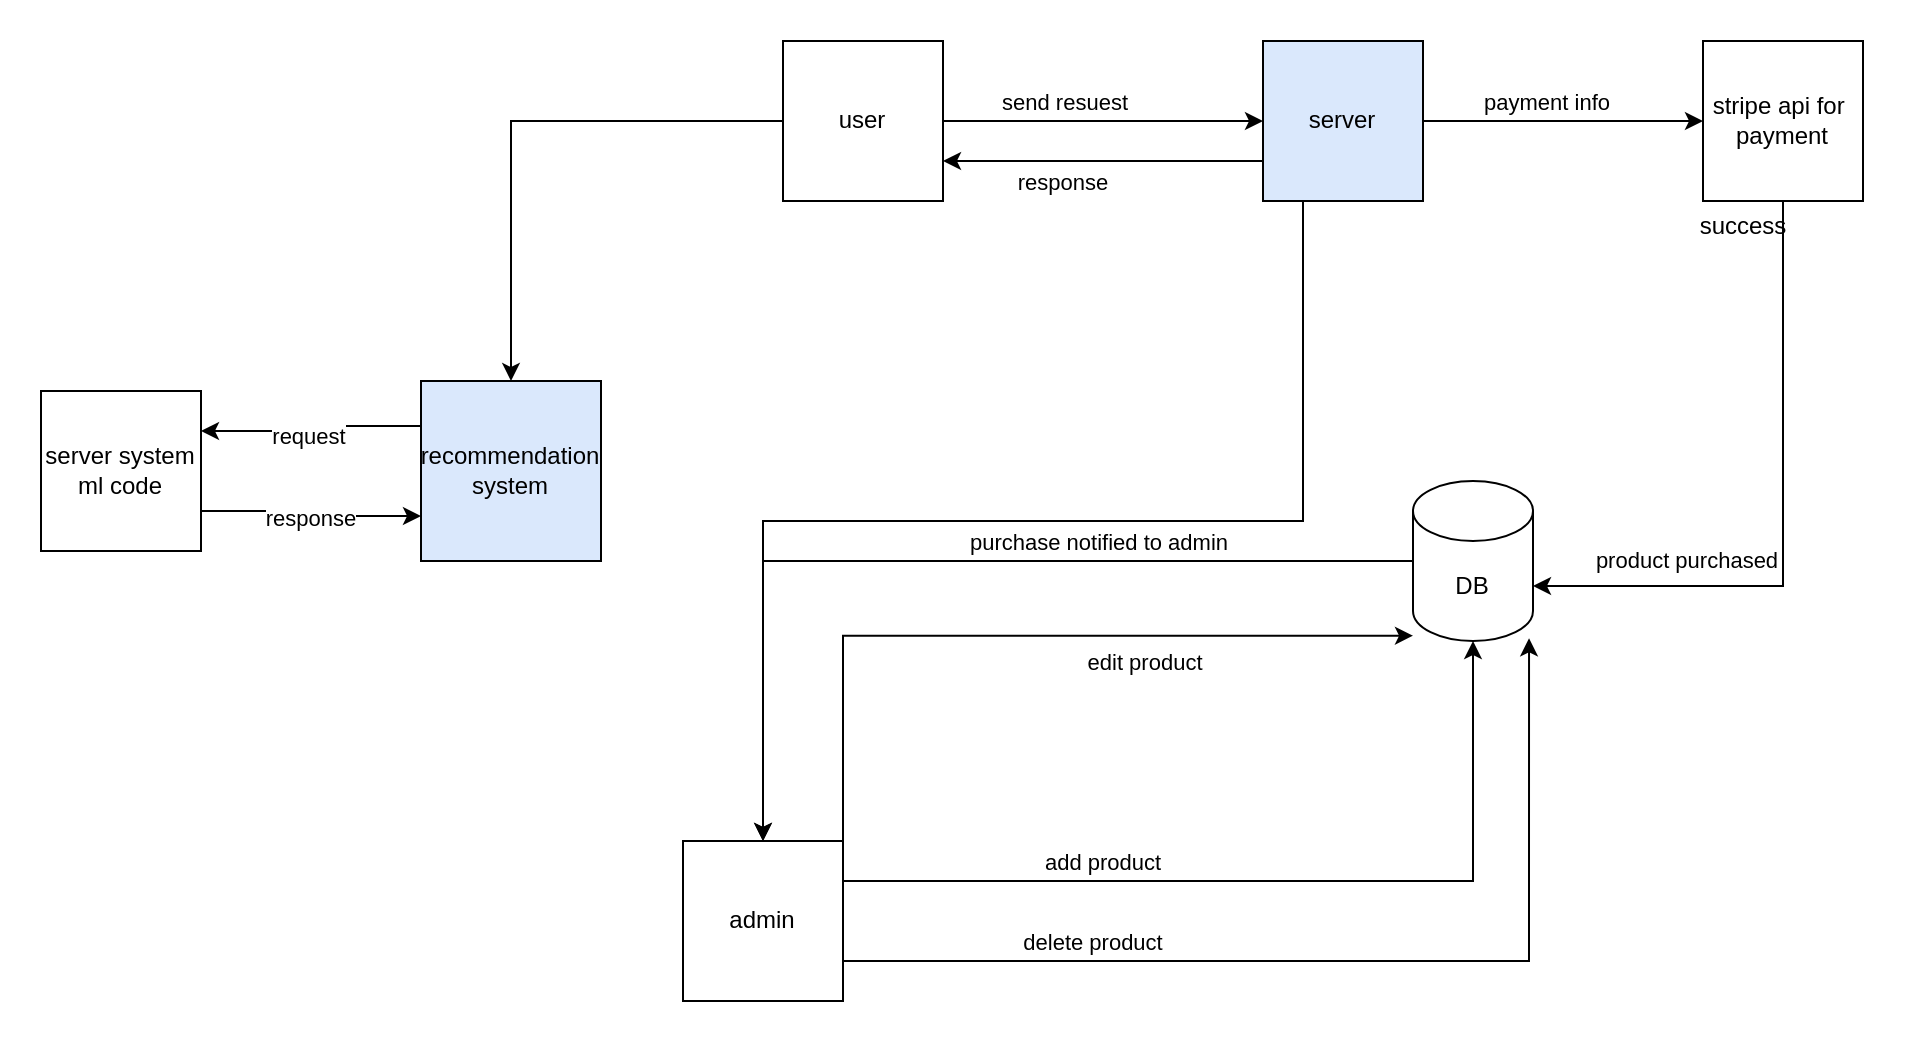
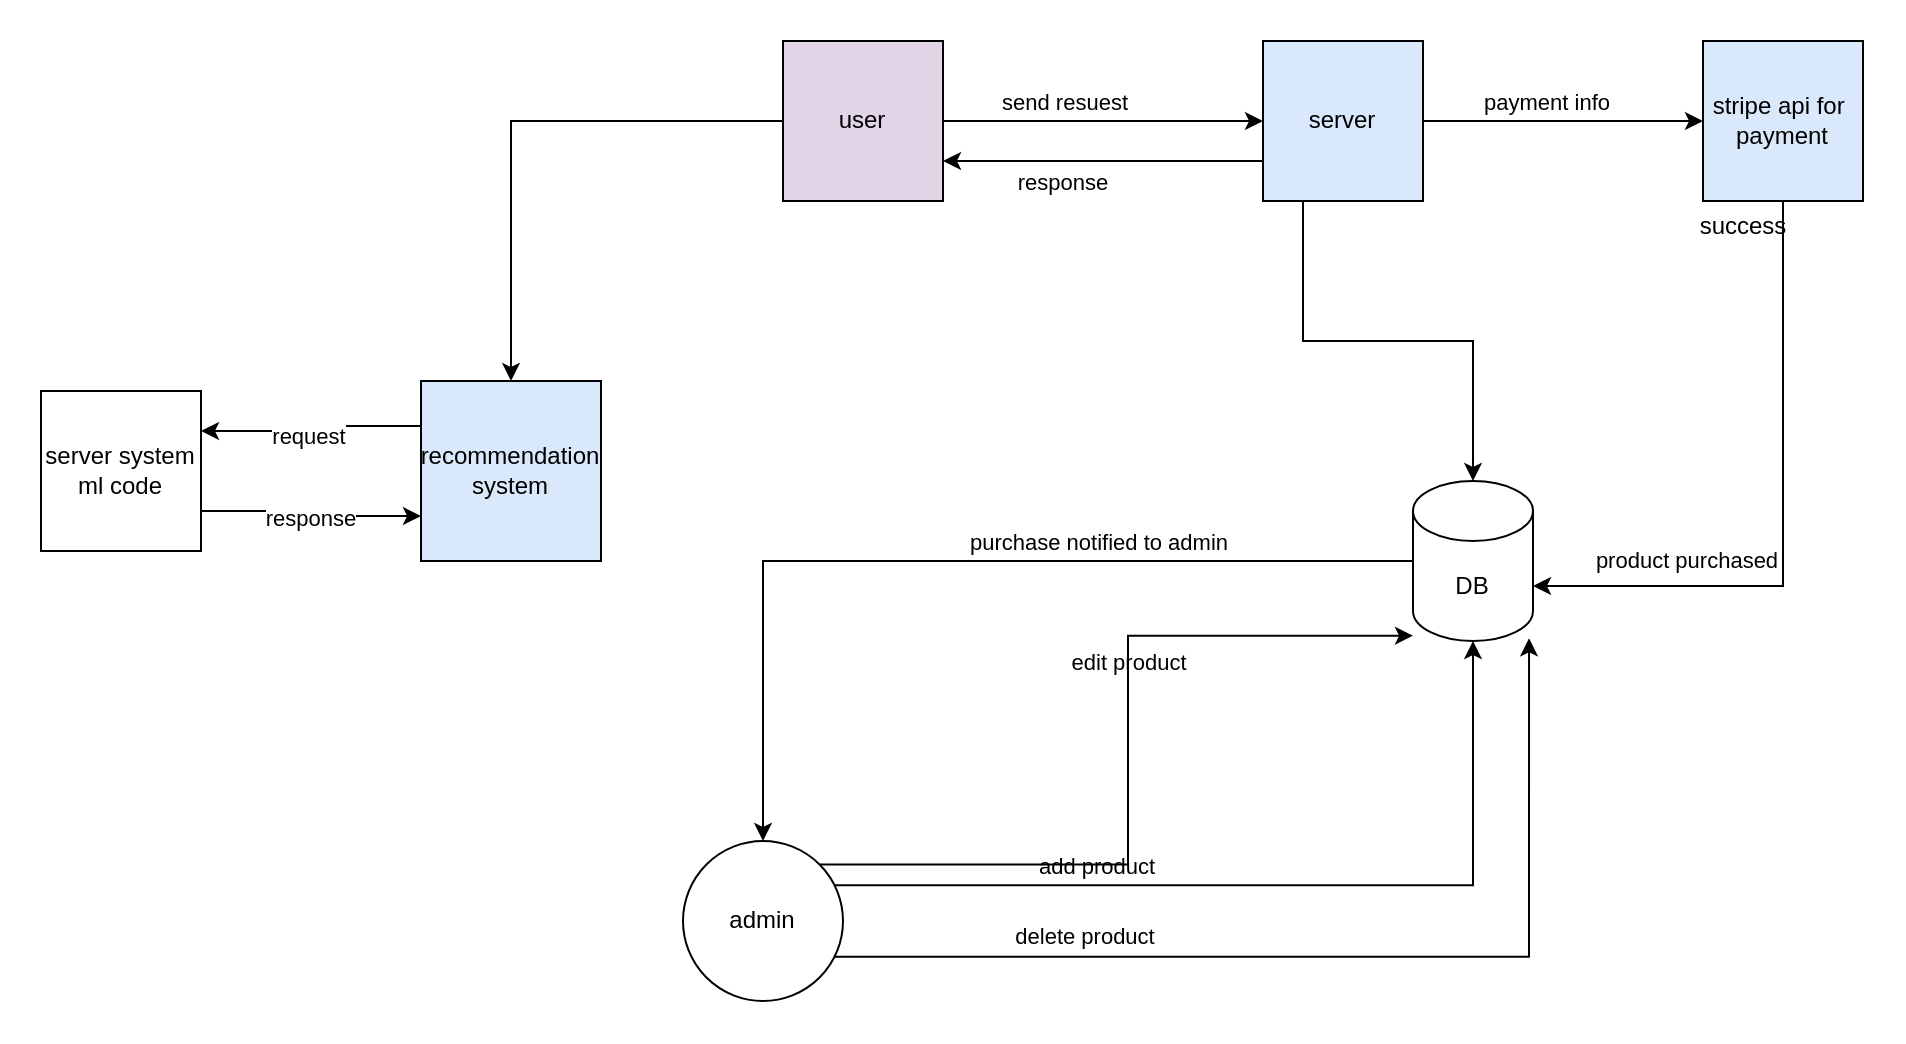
node "user": fillcolor #ffffff -> #e1d5e7
node "stripe api for payment": fillcolor #ffffff -> #dae8fc
edge "server" -> "admin": now "server" -> "DB"
node "admin": shape rectangle -> ellipse
